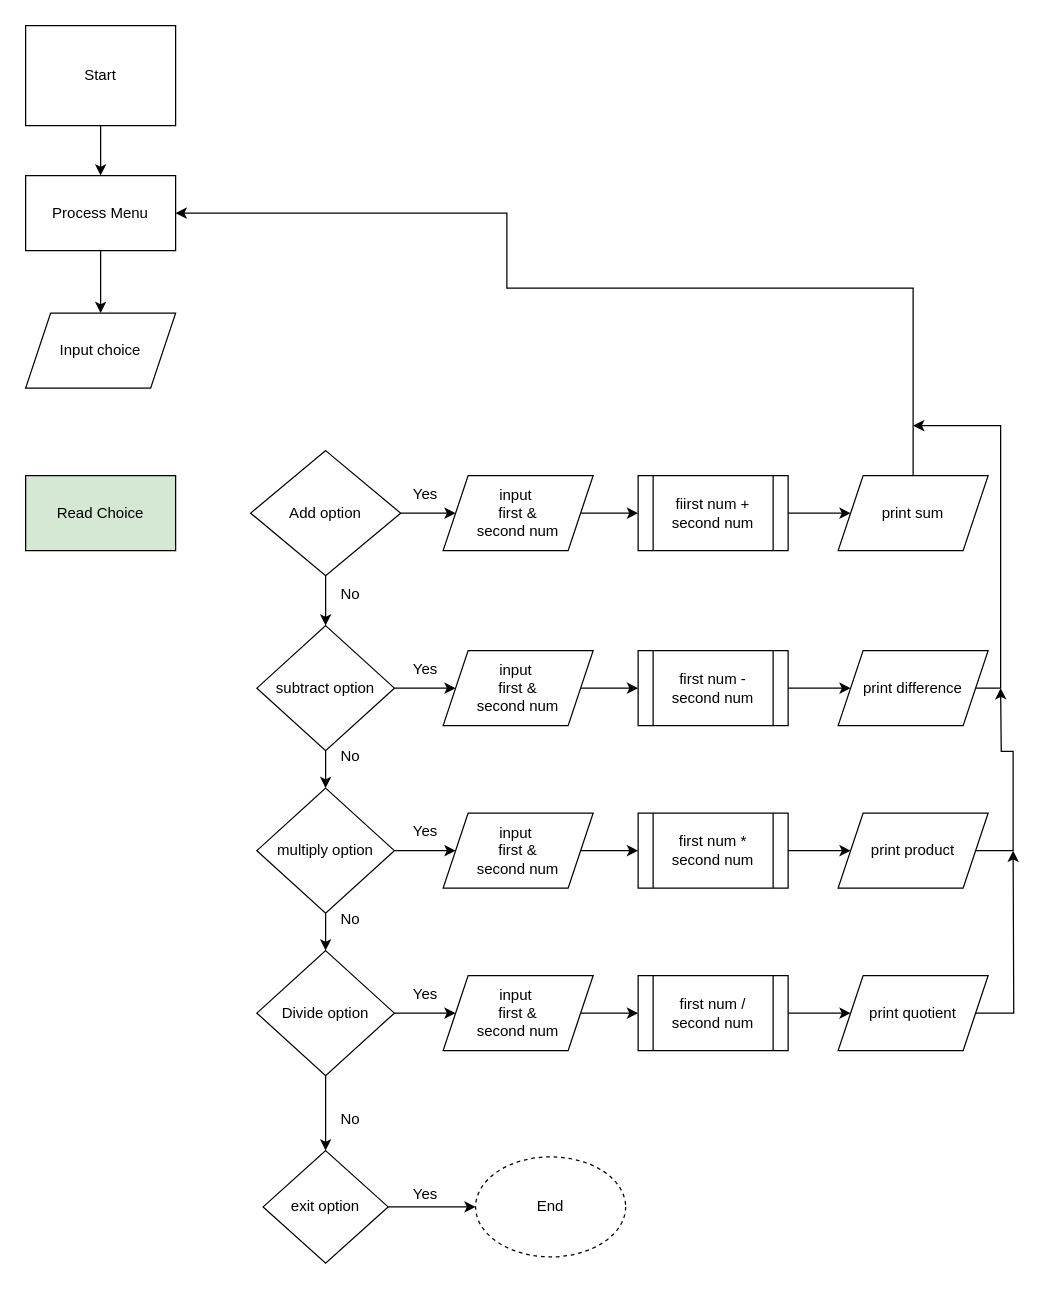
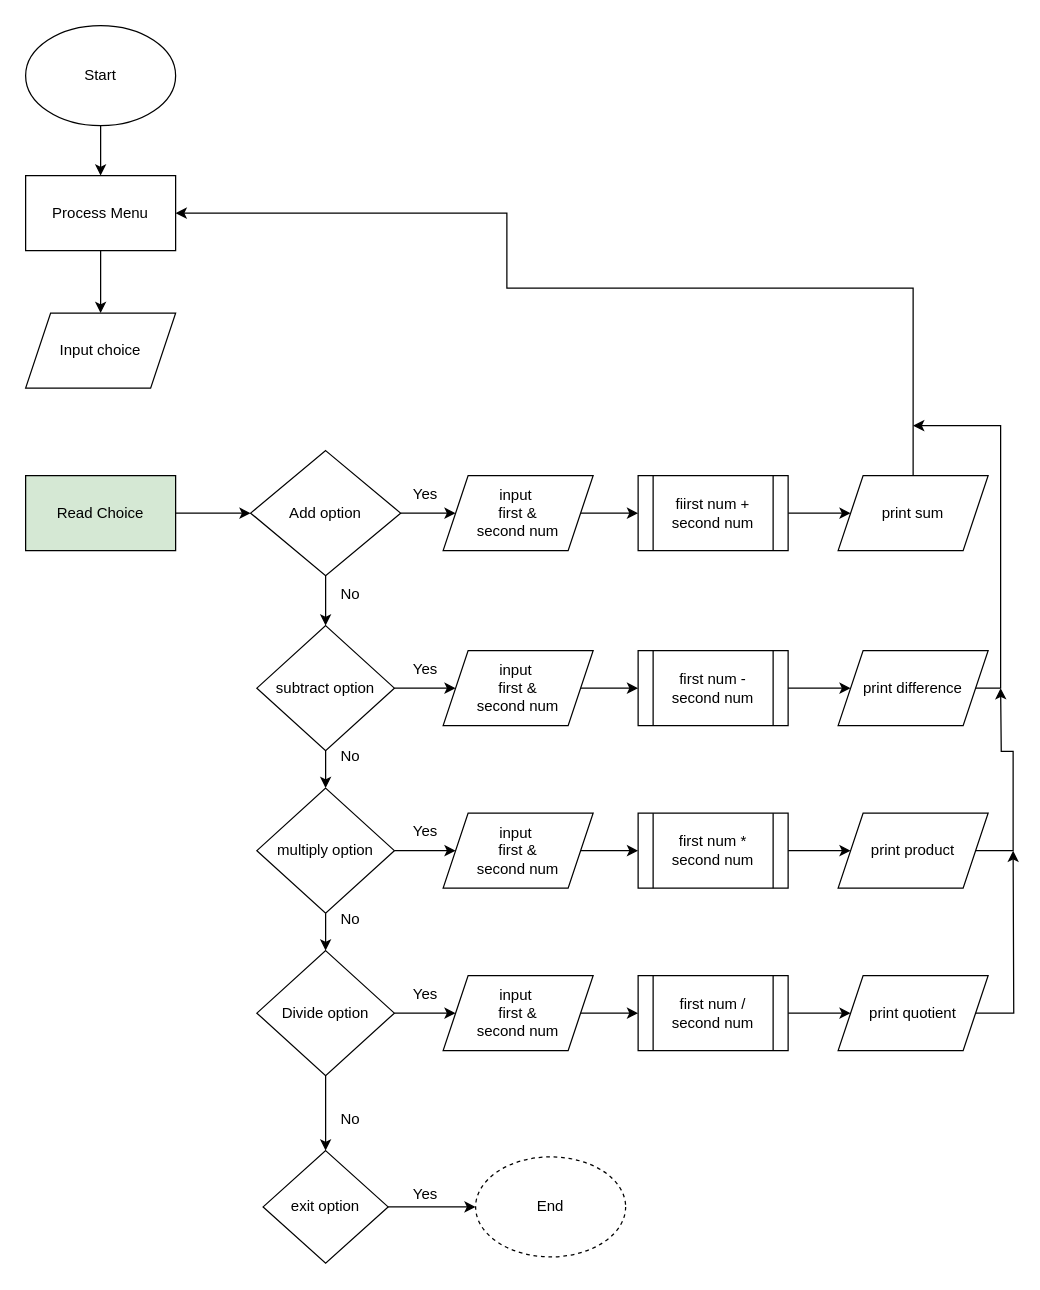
node "Start": shape rectangle -> ellipse
edge "Read Choice" -> "Add option": added
